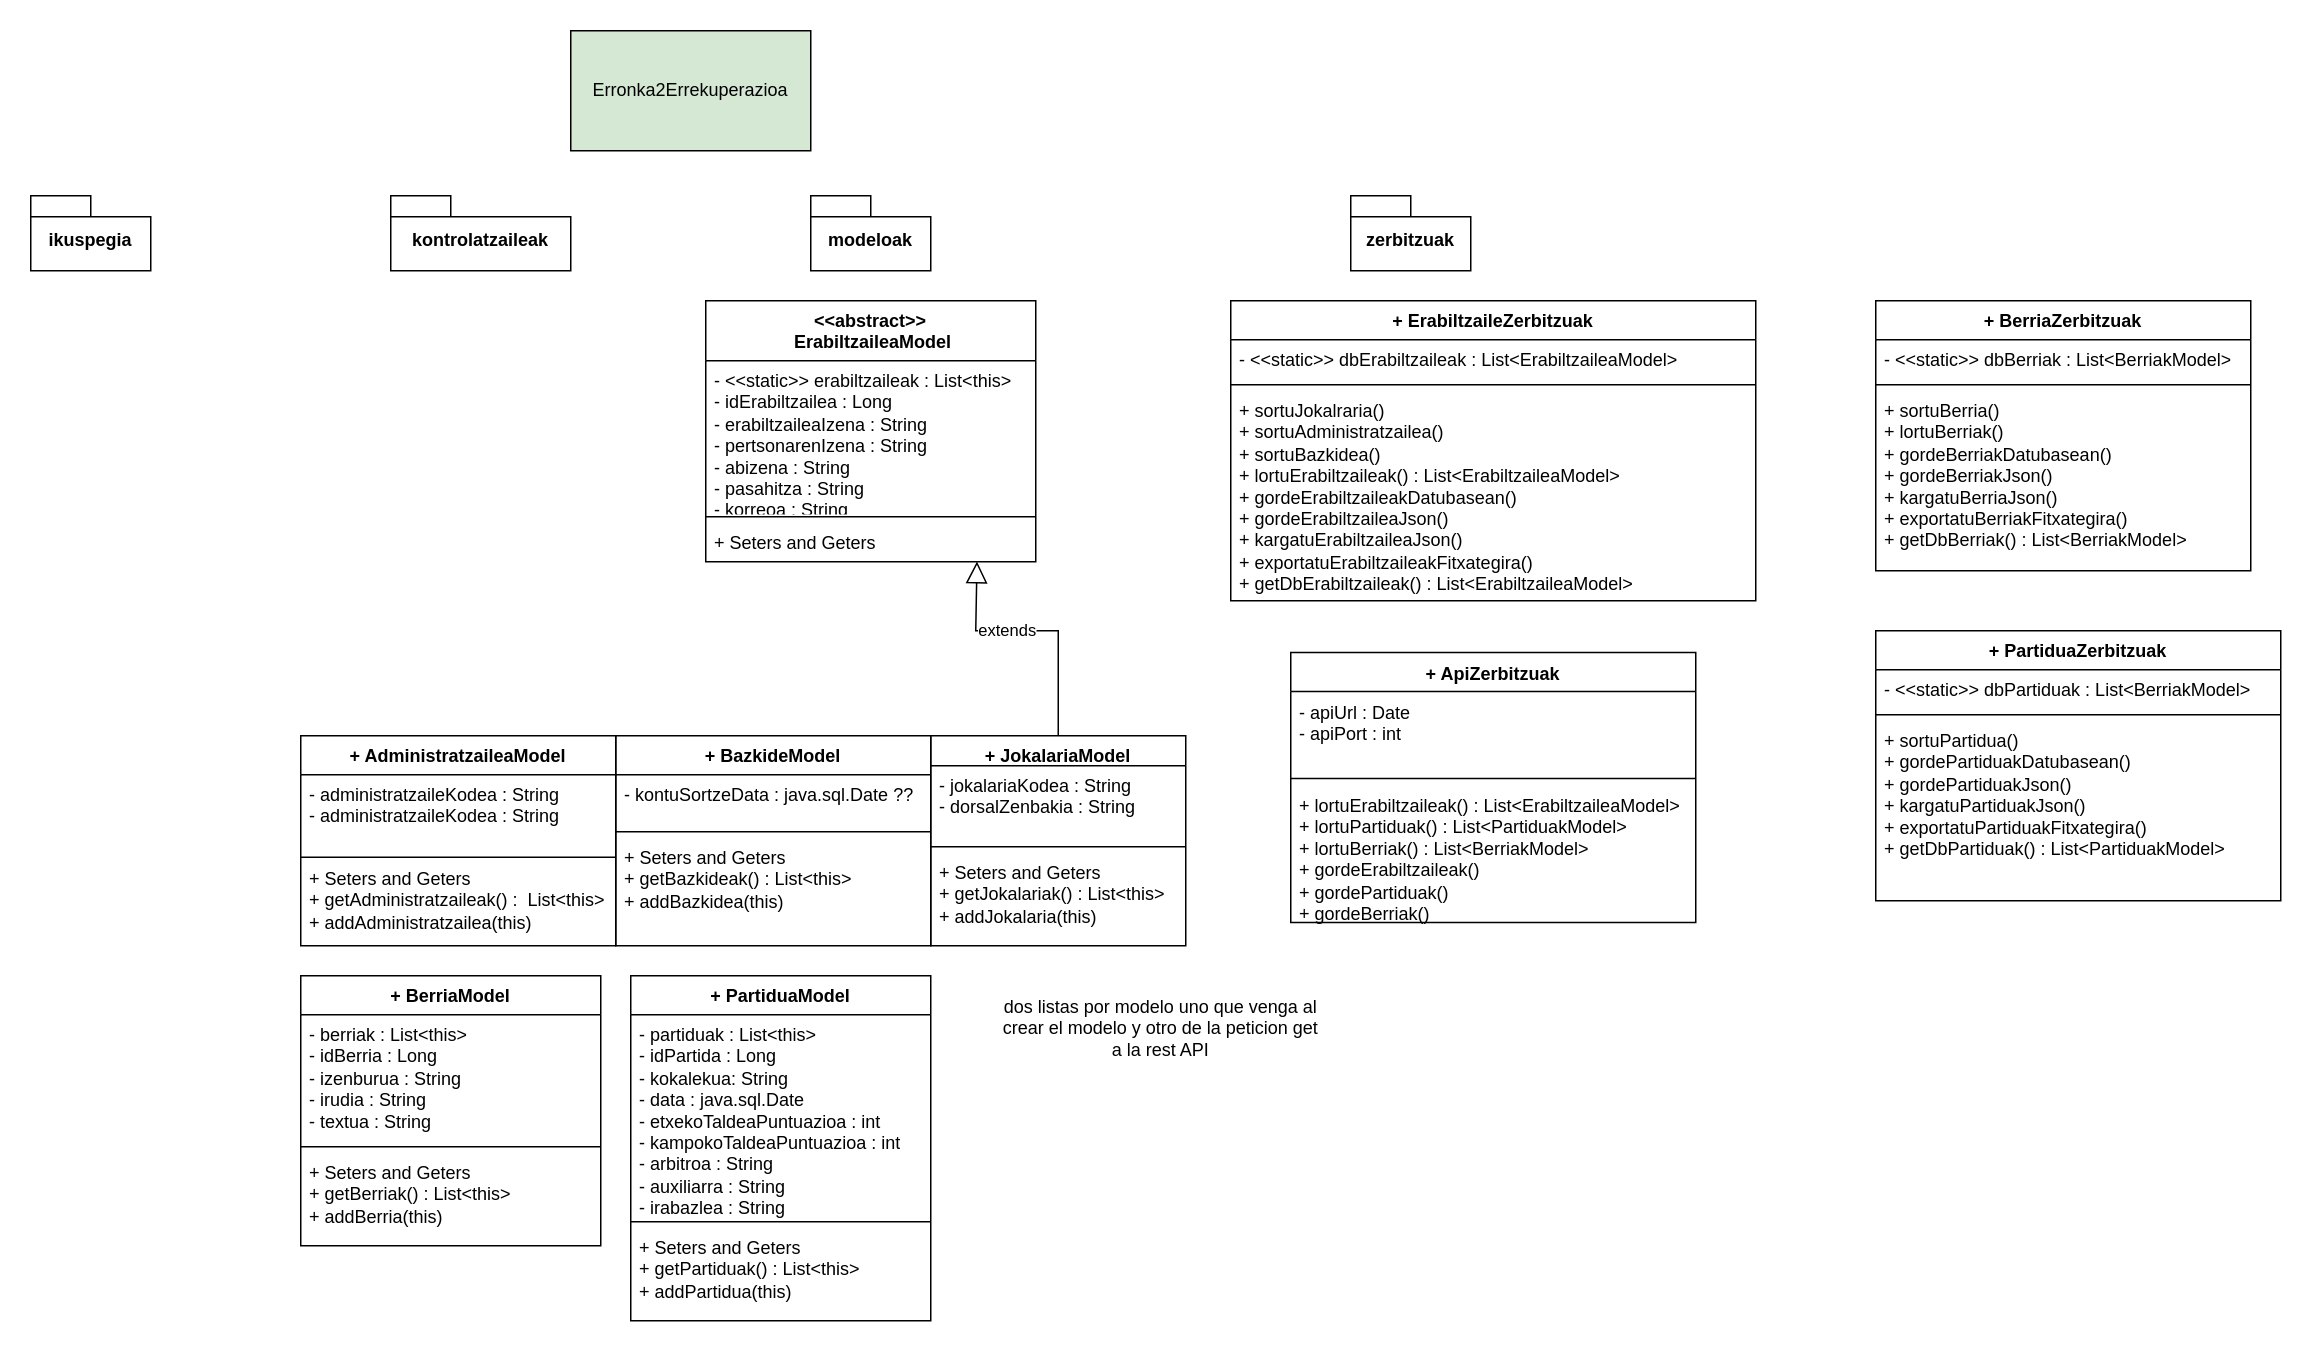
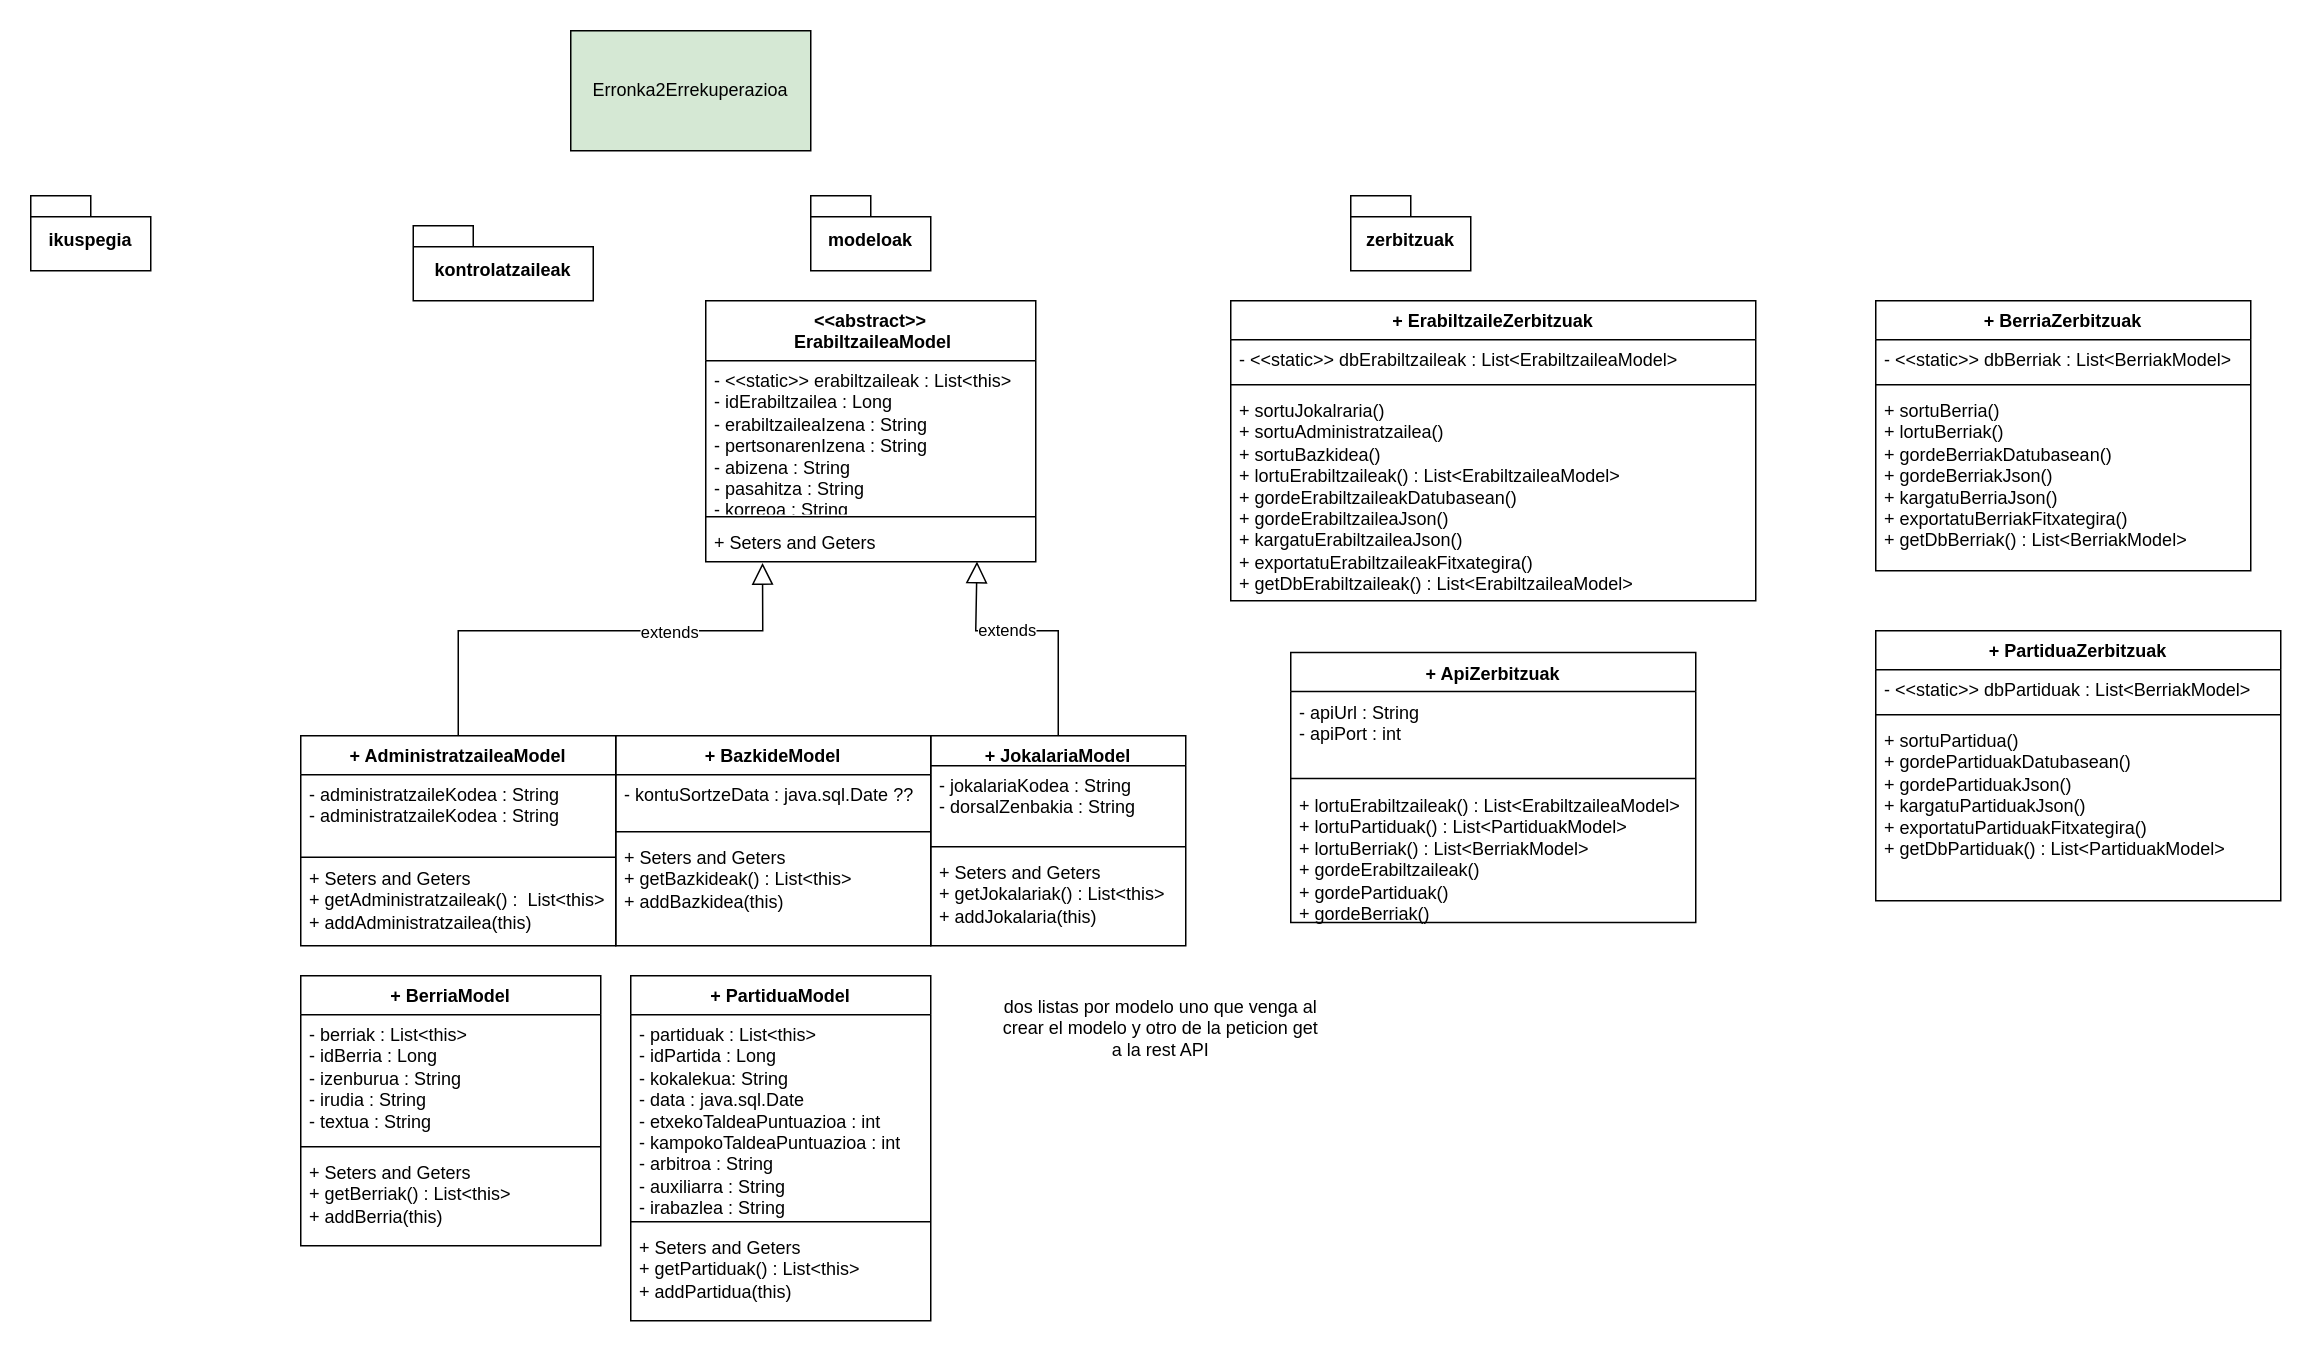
node "kontrolatzaileak": moved (481, 233) -> (503, 263)
edge "+ AdministratzaileaModel" -> "+ Seters and Geters": added, label "extends"
node "- apiUrl : Date - apiPort : int": label "- apiUrl : Date - apiPort : int" -> "- apiUrl : String - apiPort : int"
